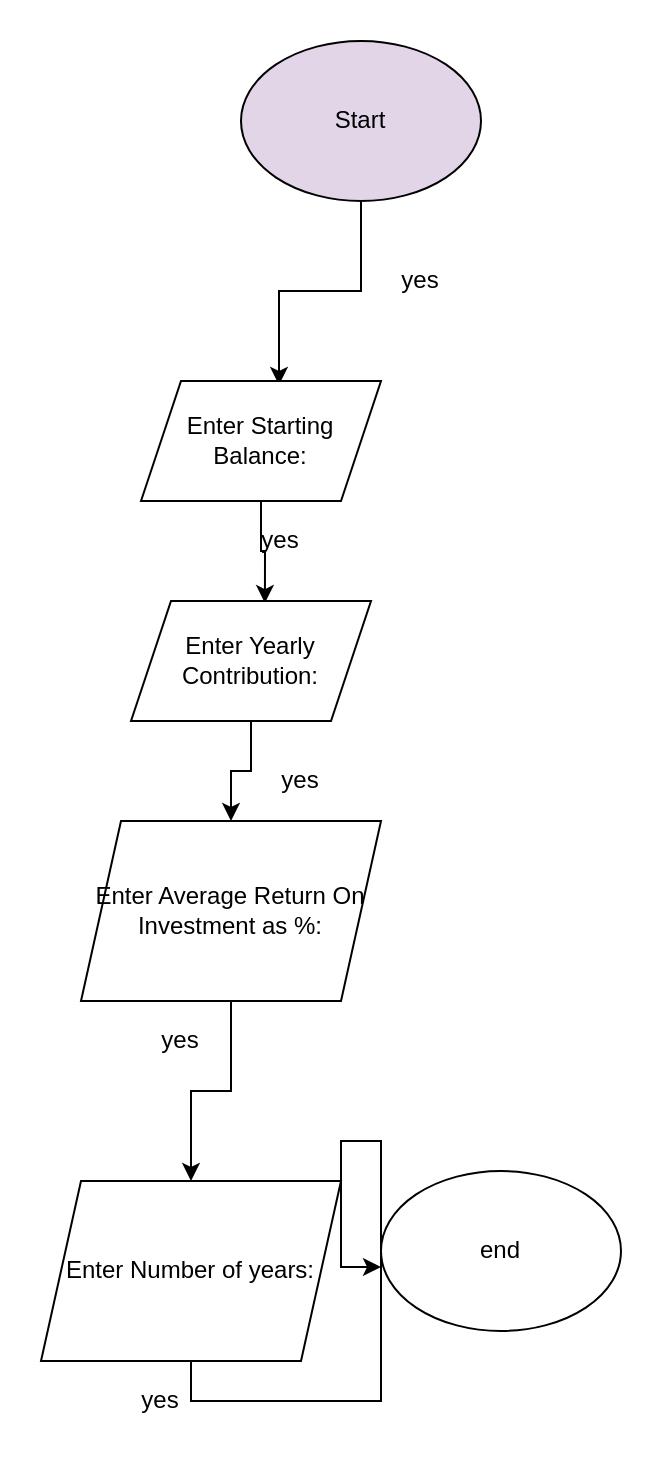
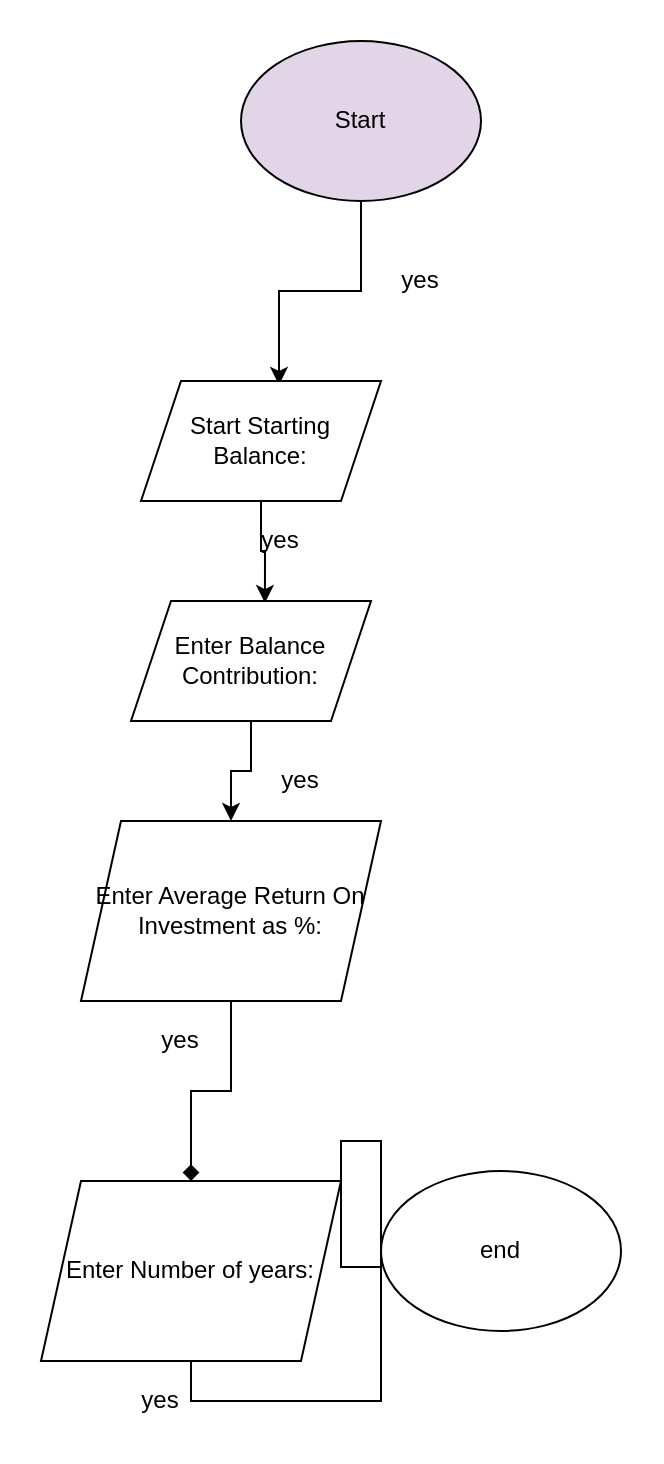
node "Enter Starting Balance:": label "Enter Starting Balance:" -> "Start Starting Balance:"
node "Enter Yearly Contribution:": label "Enter Yearly Contribution:" -> "Enter Balance Contribution:"
edge "Enter Average Return On Investment as %:" -> "Enter Number of years:": arrowhead classic -> diamond
edge "Enter Number of years:" -> "end": arrowhead classic -> none
